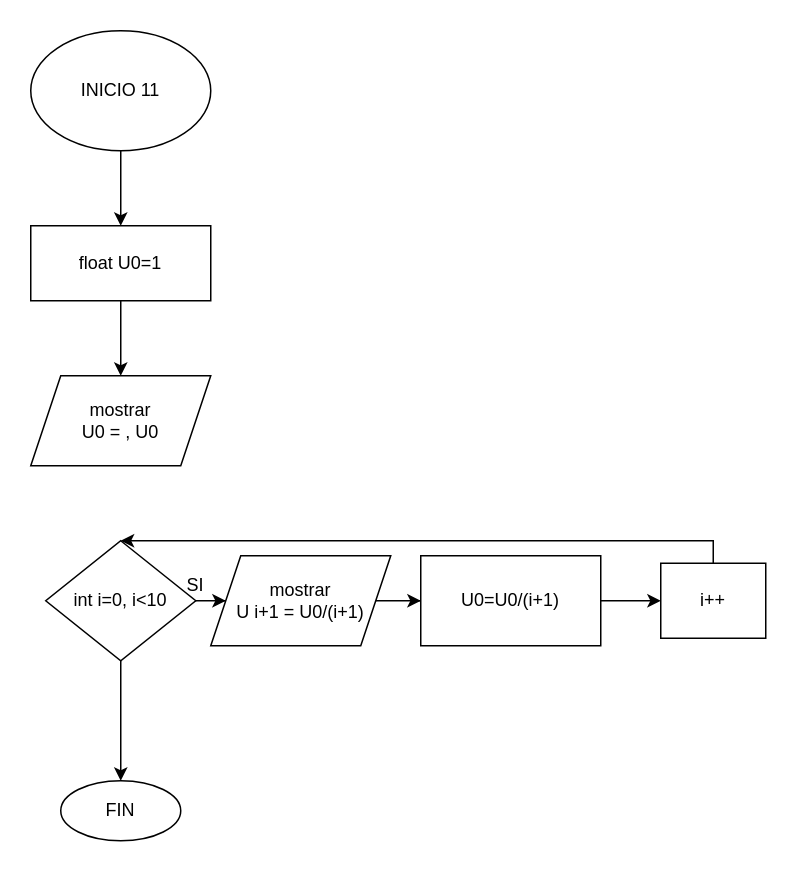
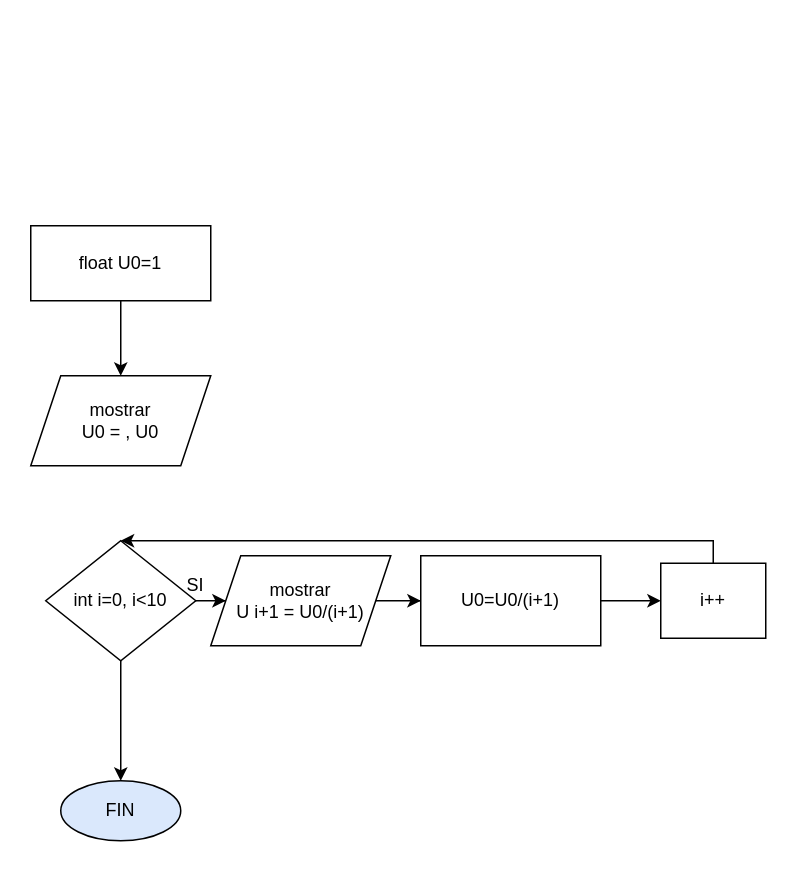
node "INICIO 11": removed
edge "INICIO 11" -> "float U0=1": removed
node "FIN": fillcolor #ffffff -> #dae8fc
